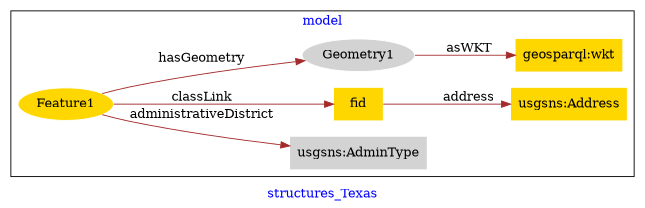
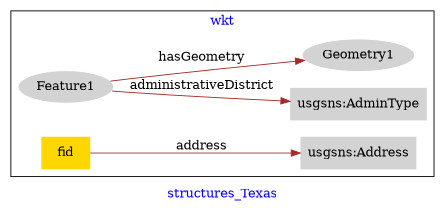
cluster "model": label "model" -> "wkt"
node "geosparql:wkt": removed
node "Feature1": fillcolor gold -> lightgray
edge "Feature1" -> "fid": removed, label "classLink"
node "usgsns:Address": fillcolor gold -> lightgray
